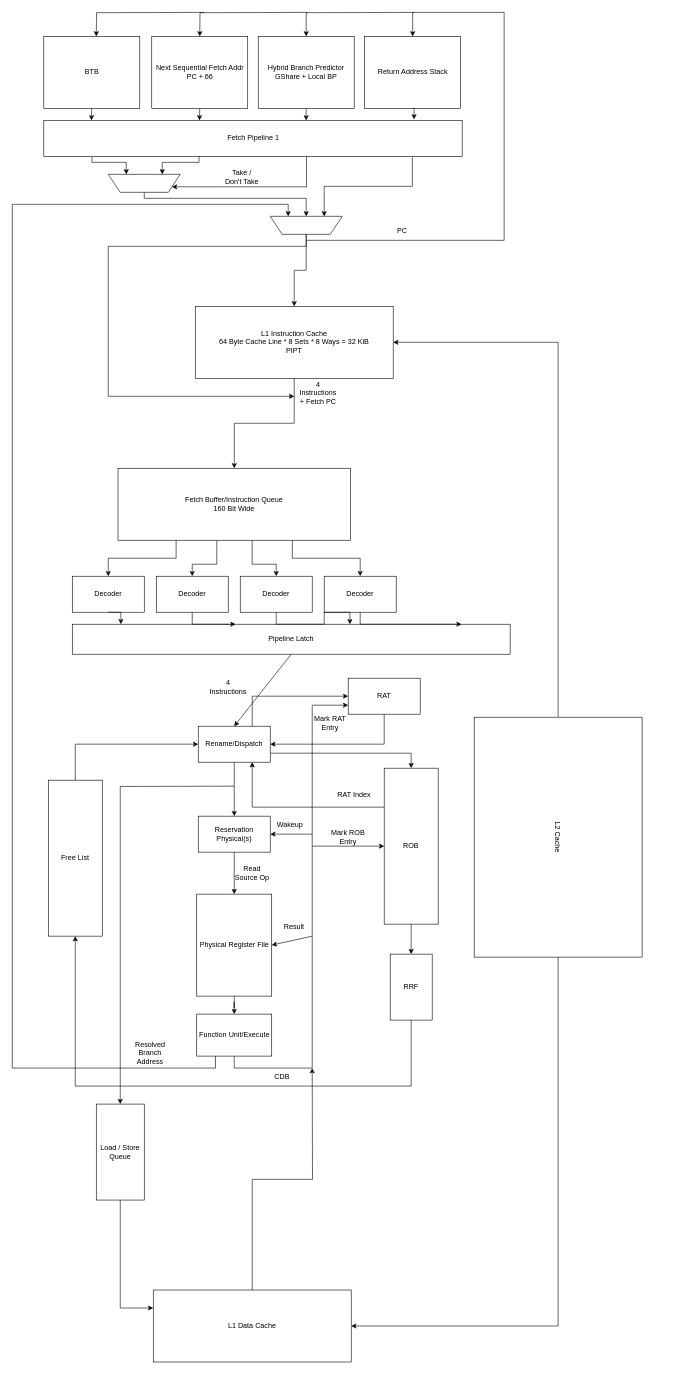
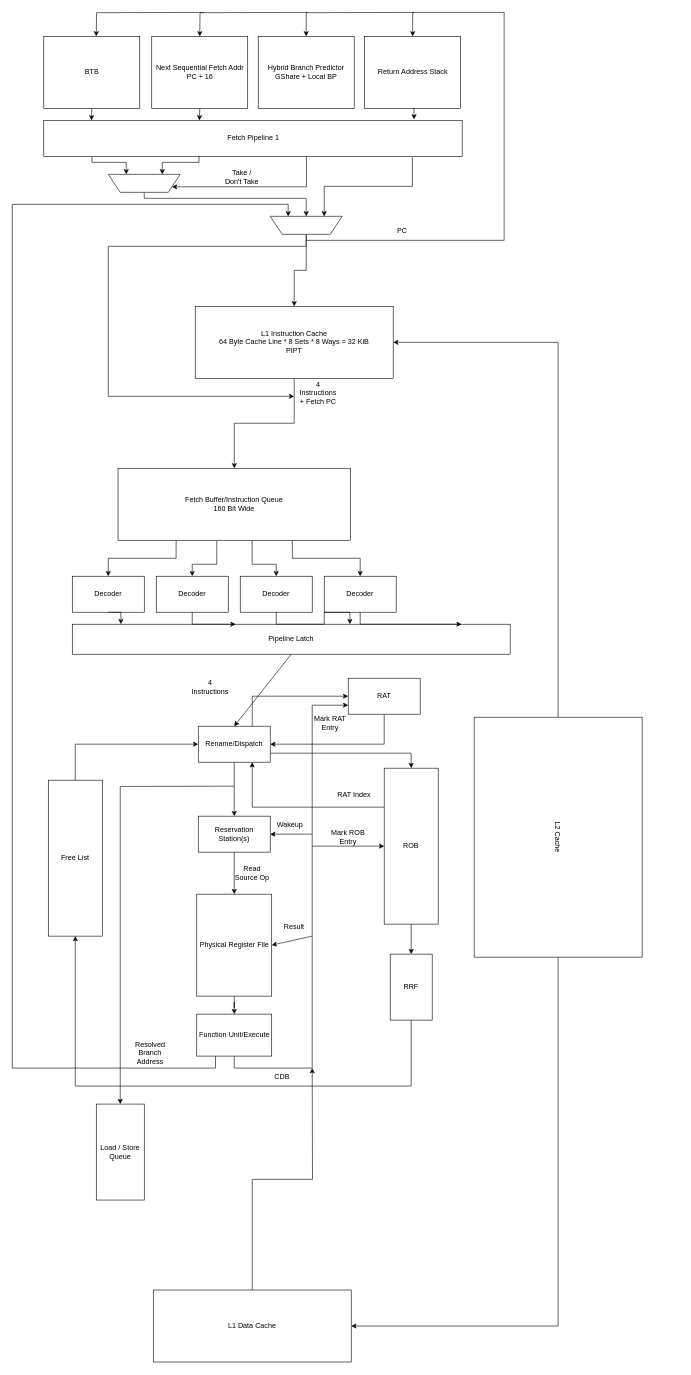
node "Next Sequential Fetch Addr PC + 66": label "Next Sequential Fetch Addr PC + 66" -> "Next Sequential Fetch Addr PC + 16"
edge "Hybrid Branch Predictor GShare + Local BP" -> "Fetch Pipeline 1": removed
node "4 Instructions": moved (228, 687) -> (210, 687)
node "Reservation Physical(s)": label "Reservation Physical(s)" -> "Reservation Station(s)"
edge "Load / Store Queue" -> "L1 Data Cache": removed
